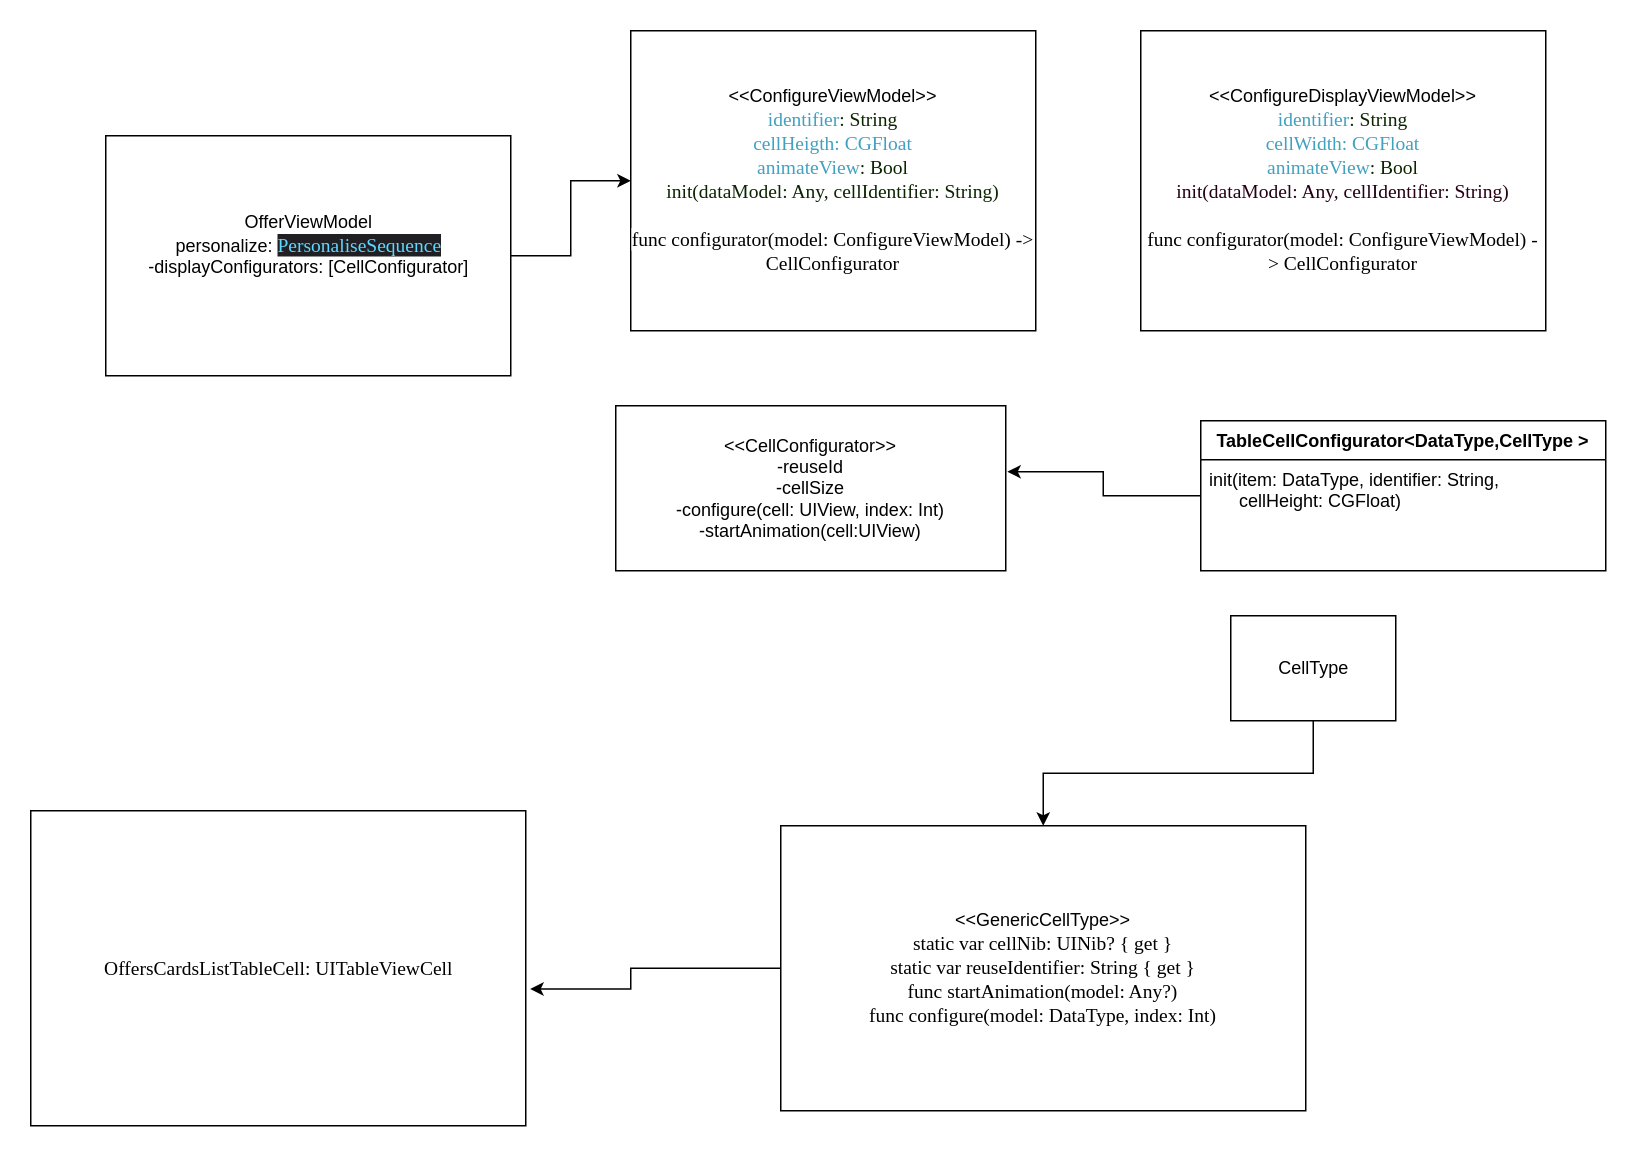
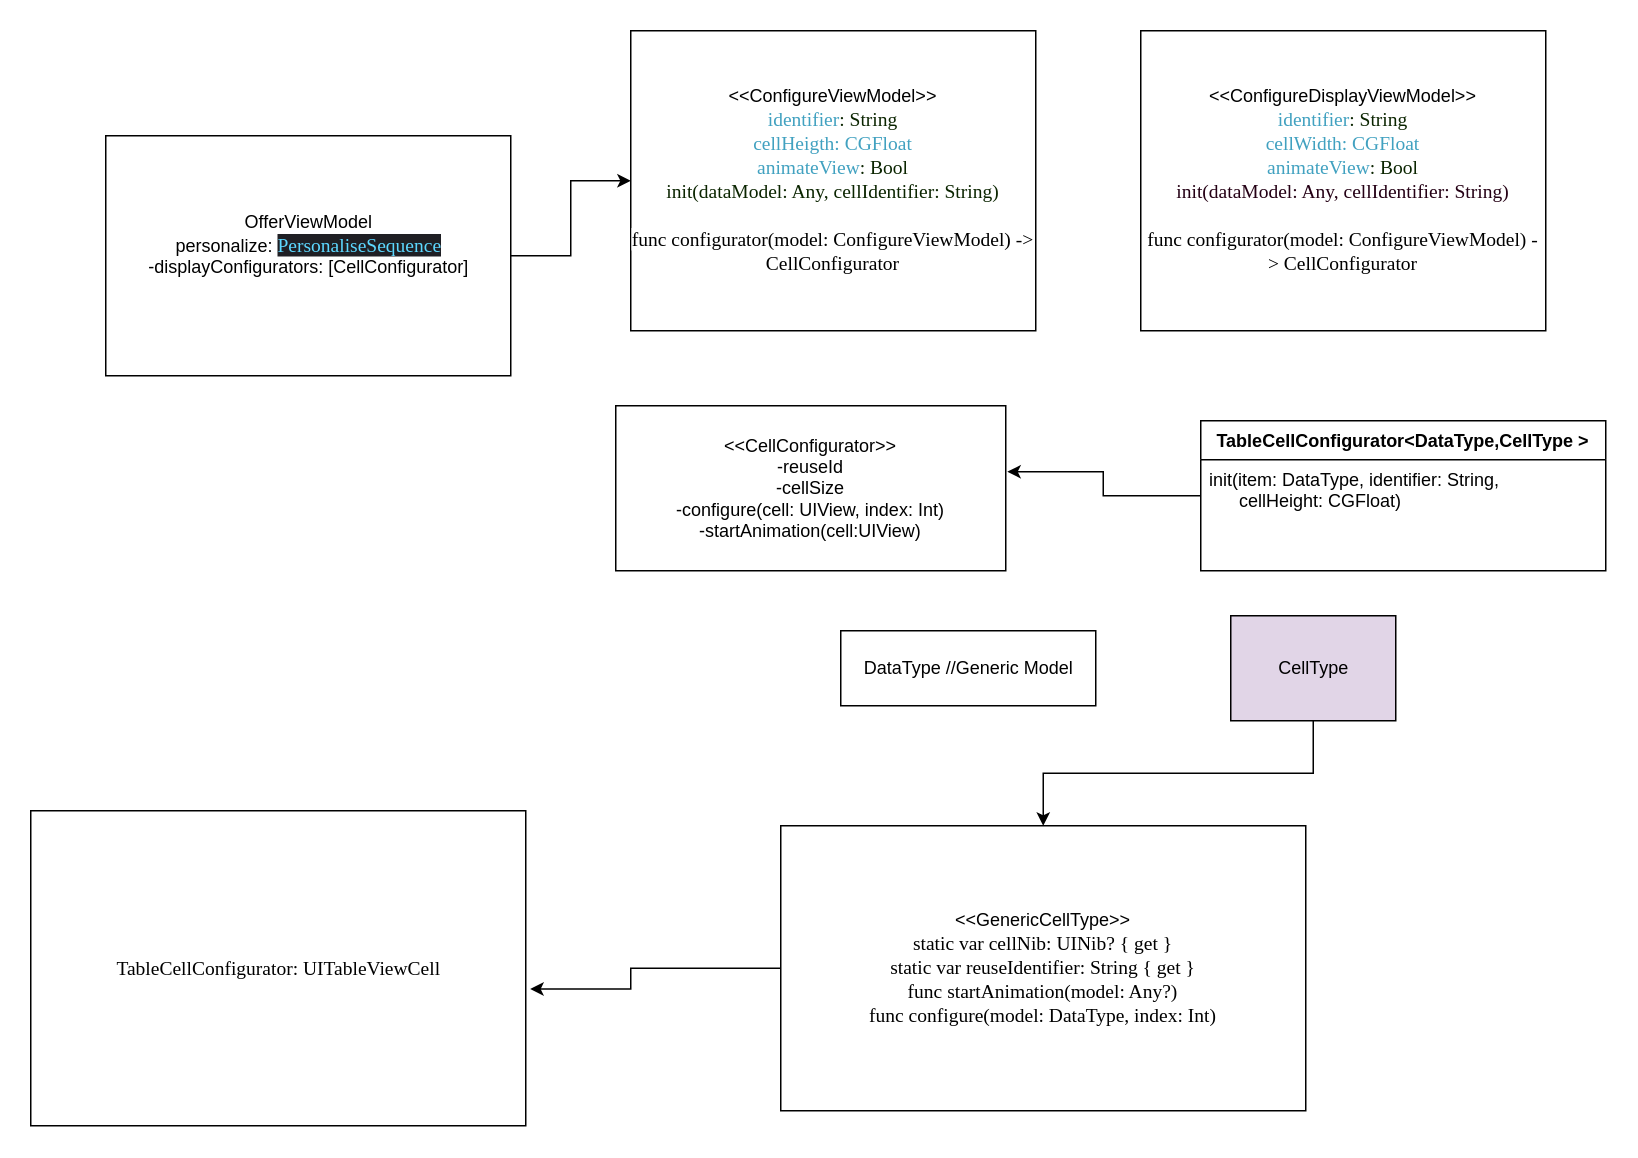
node "DataType //Generic Model": added
node "CellType": fillcolor #ffffff -> #e1d5e7
node "OffersCardsListTableCell: UITableViewCell": label "OffersCardsListTableCell: UITableViewCell" -> "TableCellConfigurator: UITableViewCell"
